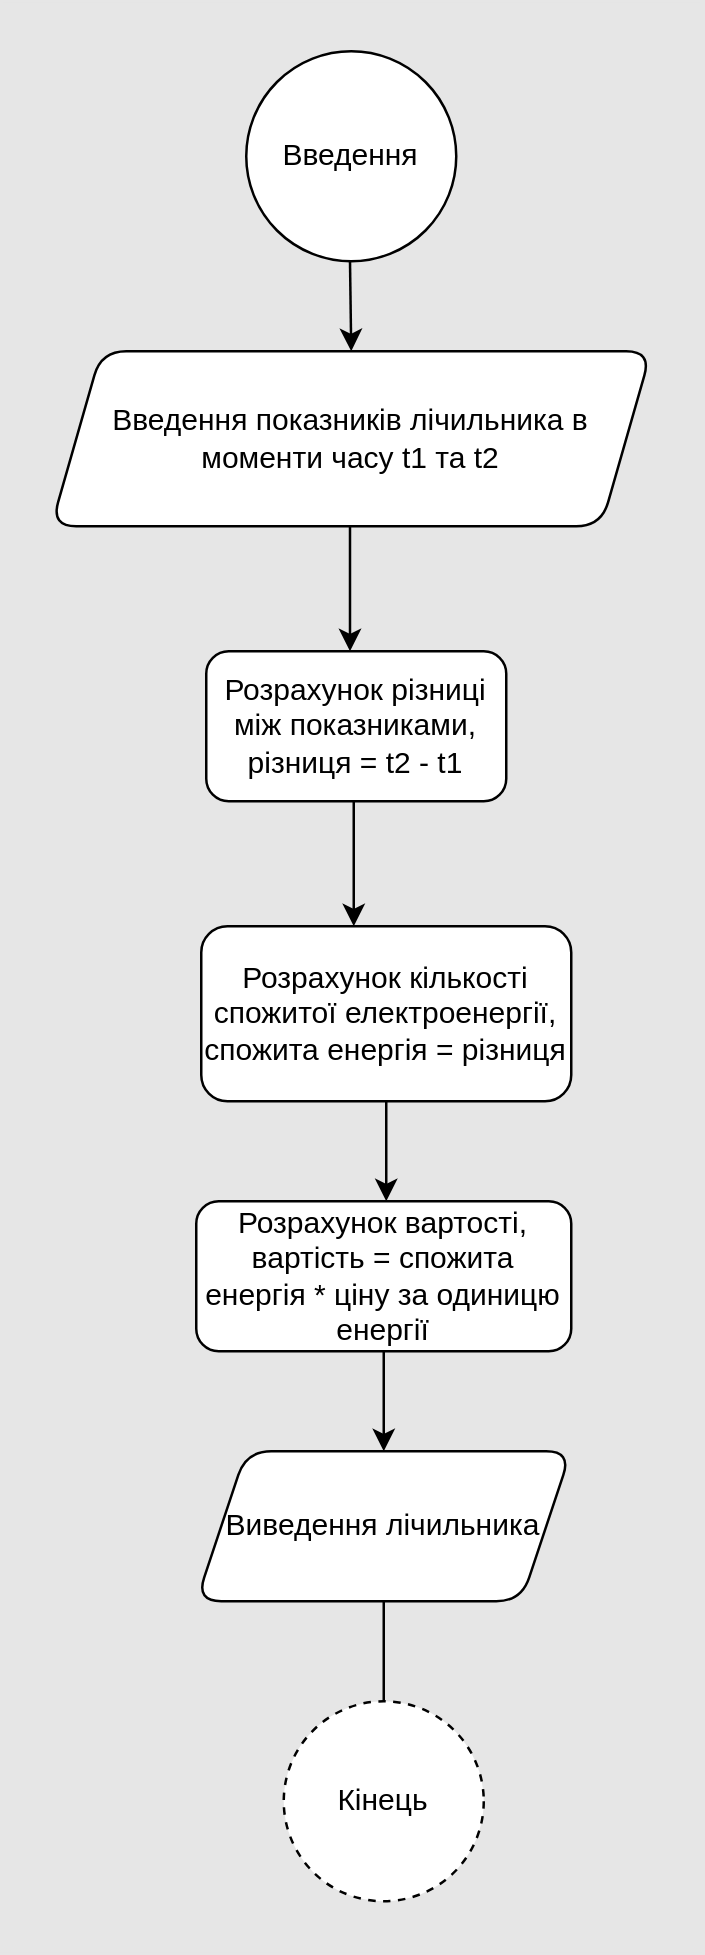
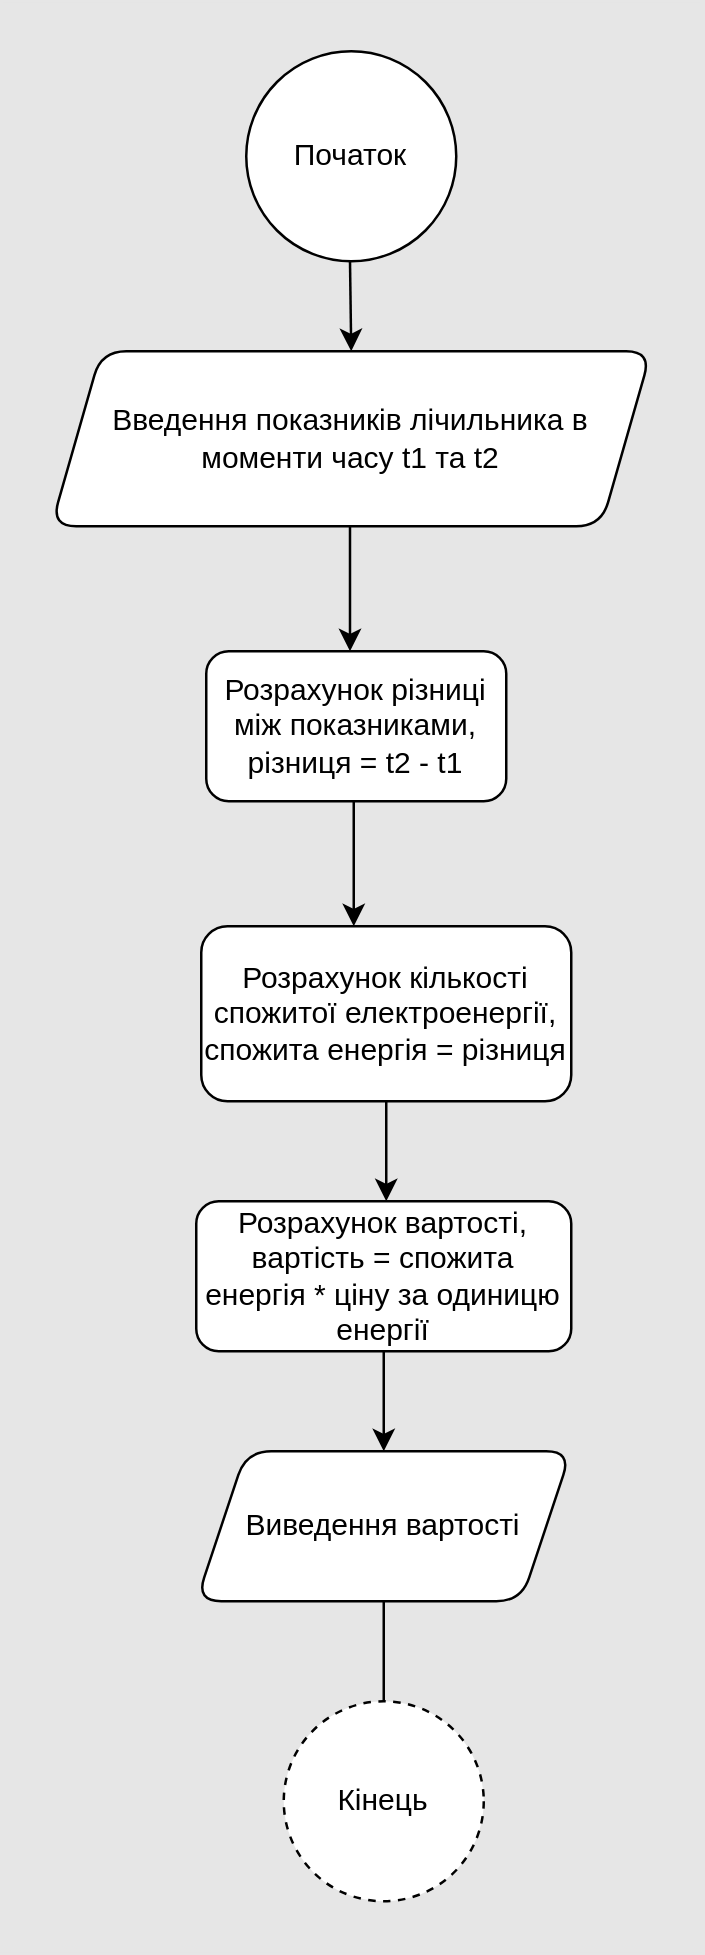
node "Введення": label "Введення" -> "Початок"
node "Виведення лічильника": label "Виведення лічильника" -> "Виведення вартості"
